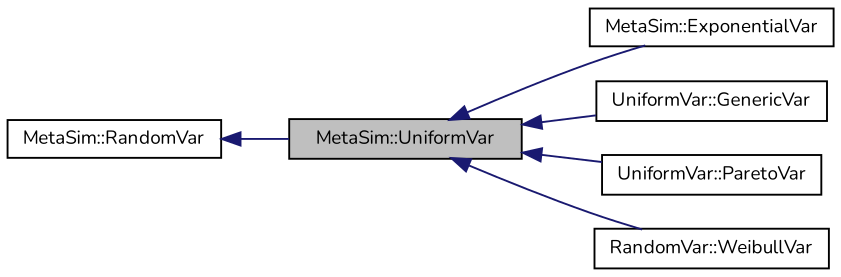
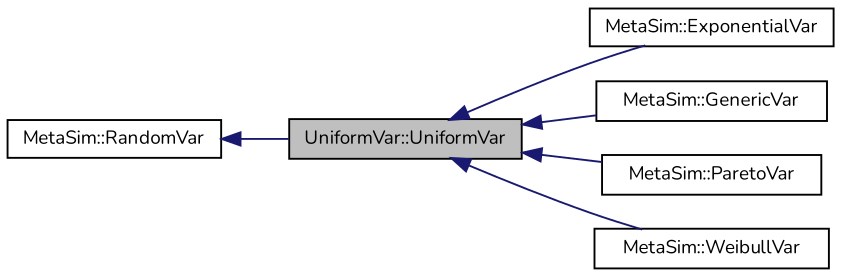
node "UniformVar::GenericVar": label "UniformVar::GenericVar" -> "MetaSim::GenericVar"
node "MetaSim::UniformVar": label "MetaSim::UniformVar" -> "UniformVar::UniformVar"
node "UniformVar::ParetoVar": label "UniformVar::ParetoVar" -> "MetaSim::ParetoVar"
node "RandomVar::WeibullVar": label "RandomVar::WeibullVar" -> "MetaSim::WeibullVar"
